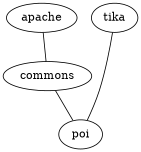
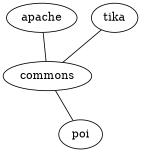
edge "tika" -- "poi": now "tika" -- "commons"
